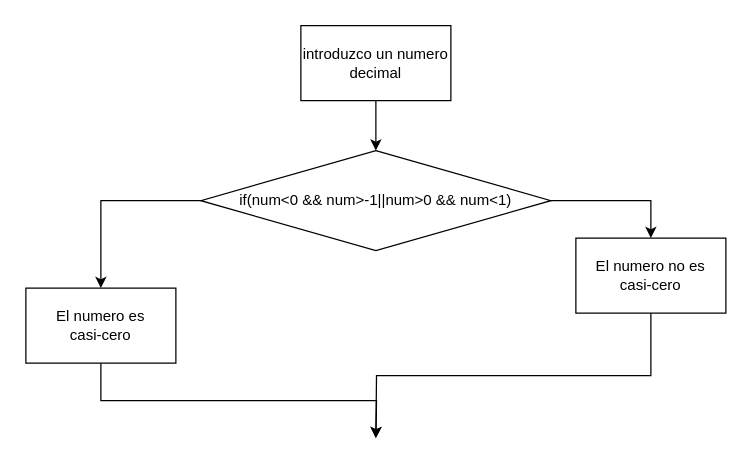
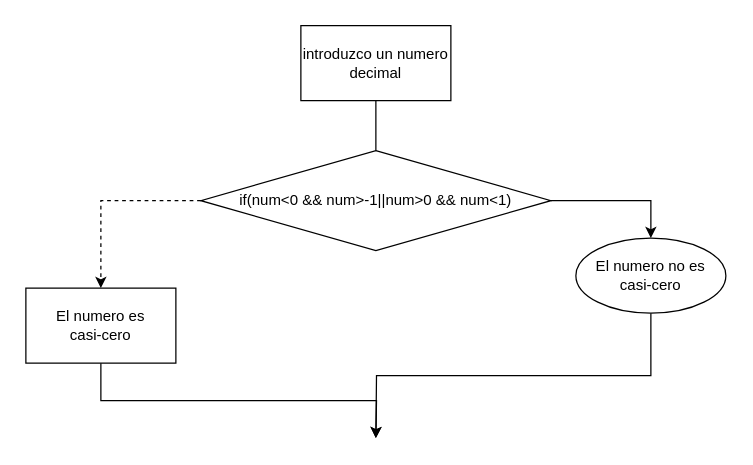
edge "introduzco un numero decimal" -> "if(num<0 && num>-1||num>0 && num<1)": arrowhead classic -> none
edge "if(num<0 && num>-1||num>0 && num<1)" -> "El numero es casi-cero": style solid -> dashed
node "El numero no es casi-cero": shape rectangle -> ellipse
